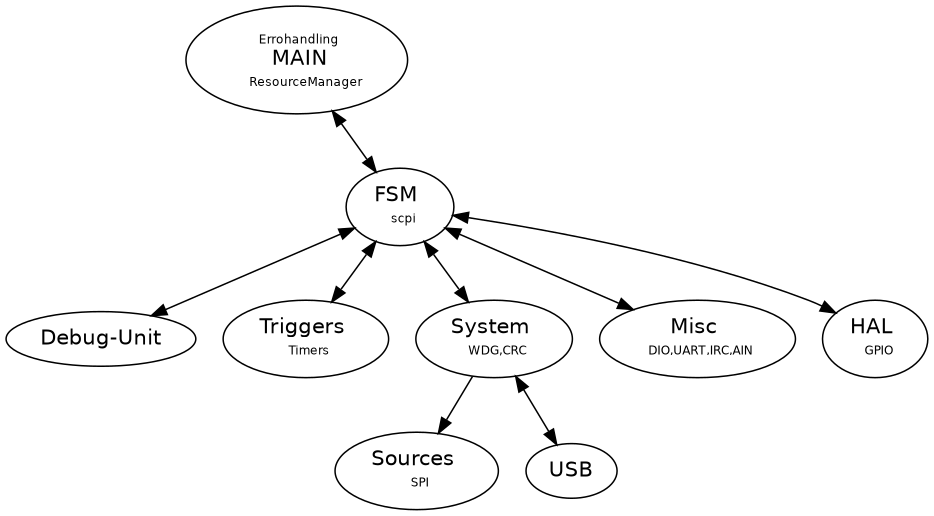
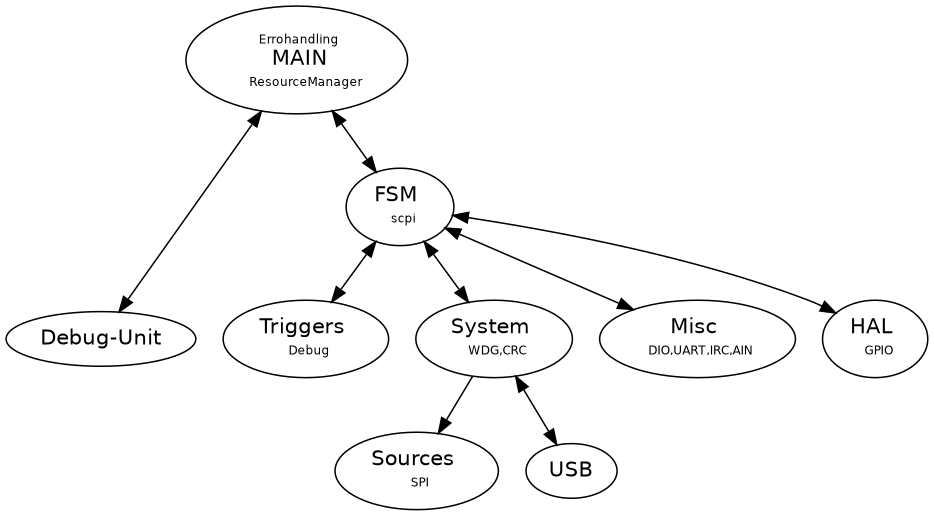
edge "FSM" -- "Debug-Unit": now "Errohandling" -- "Debug-Unit"
node "Triggers": text "Timers" -> "Debug"
